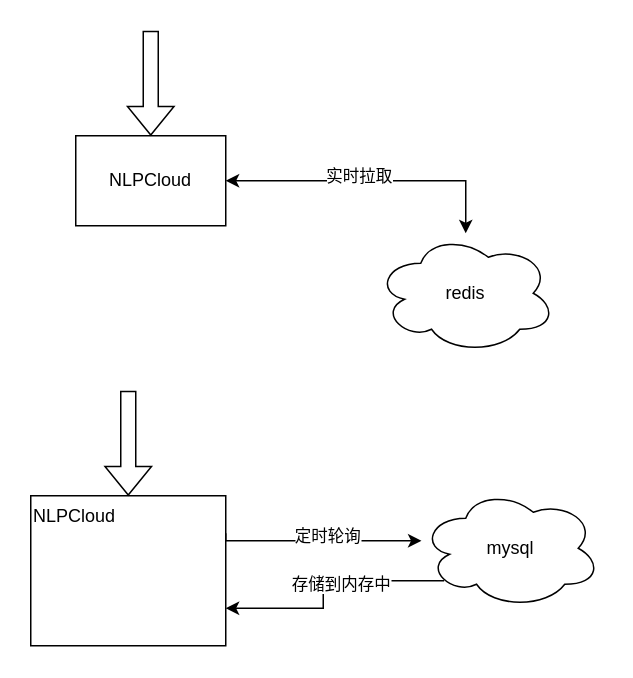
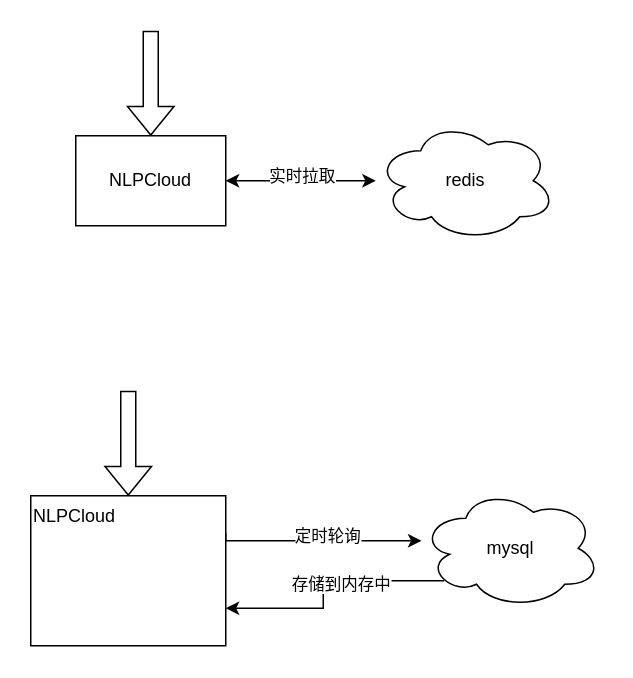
node "redis": moved (466, 293) -> (466, 181)
